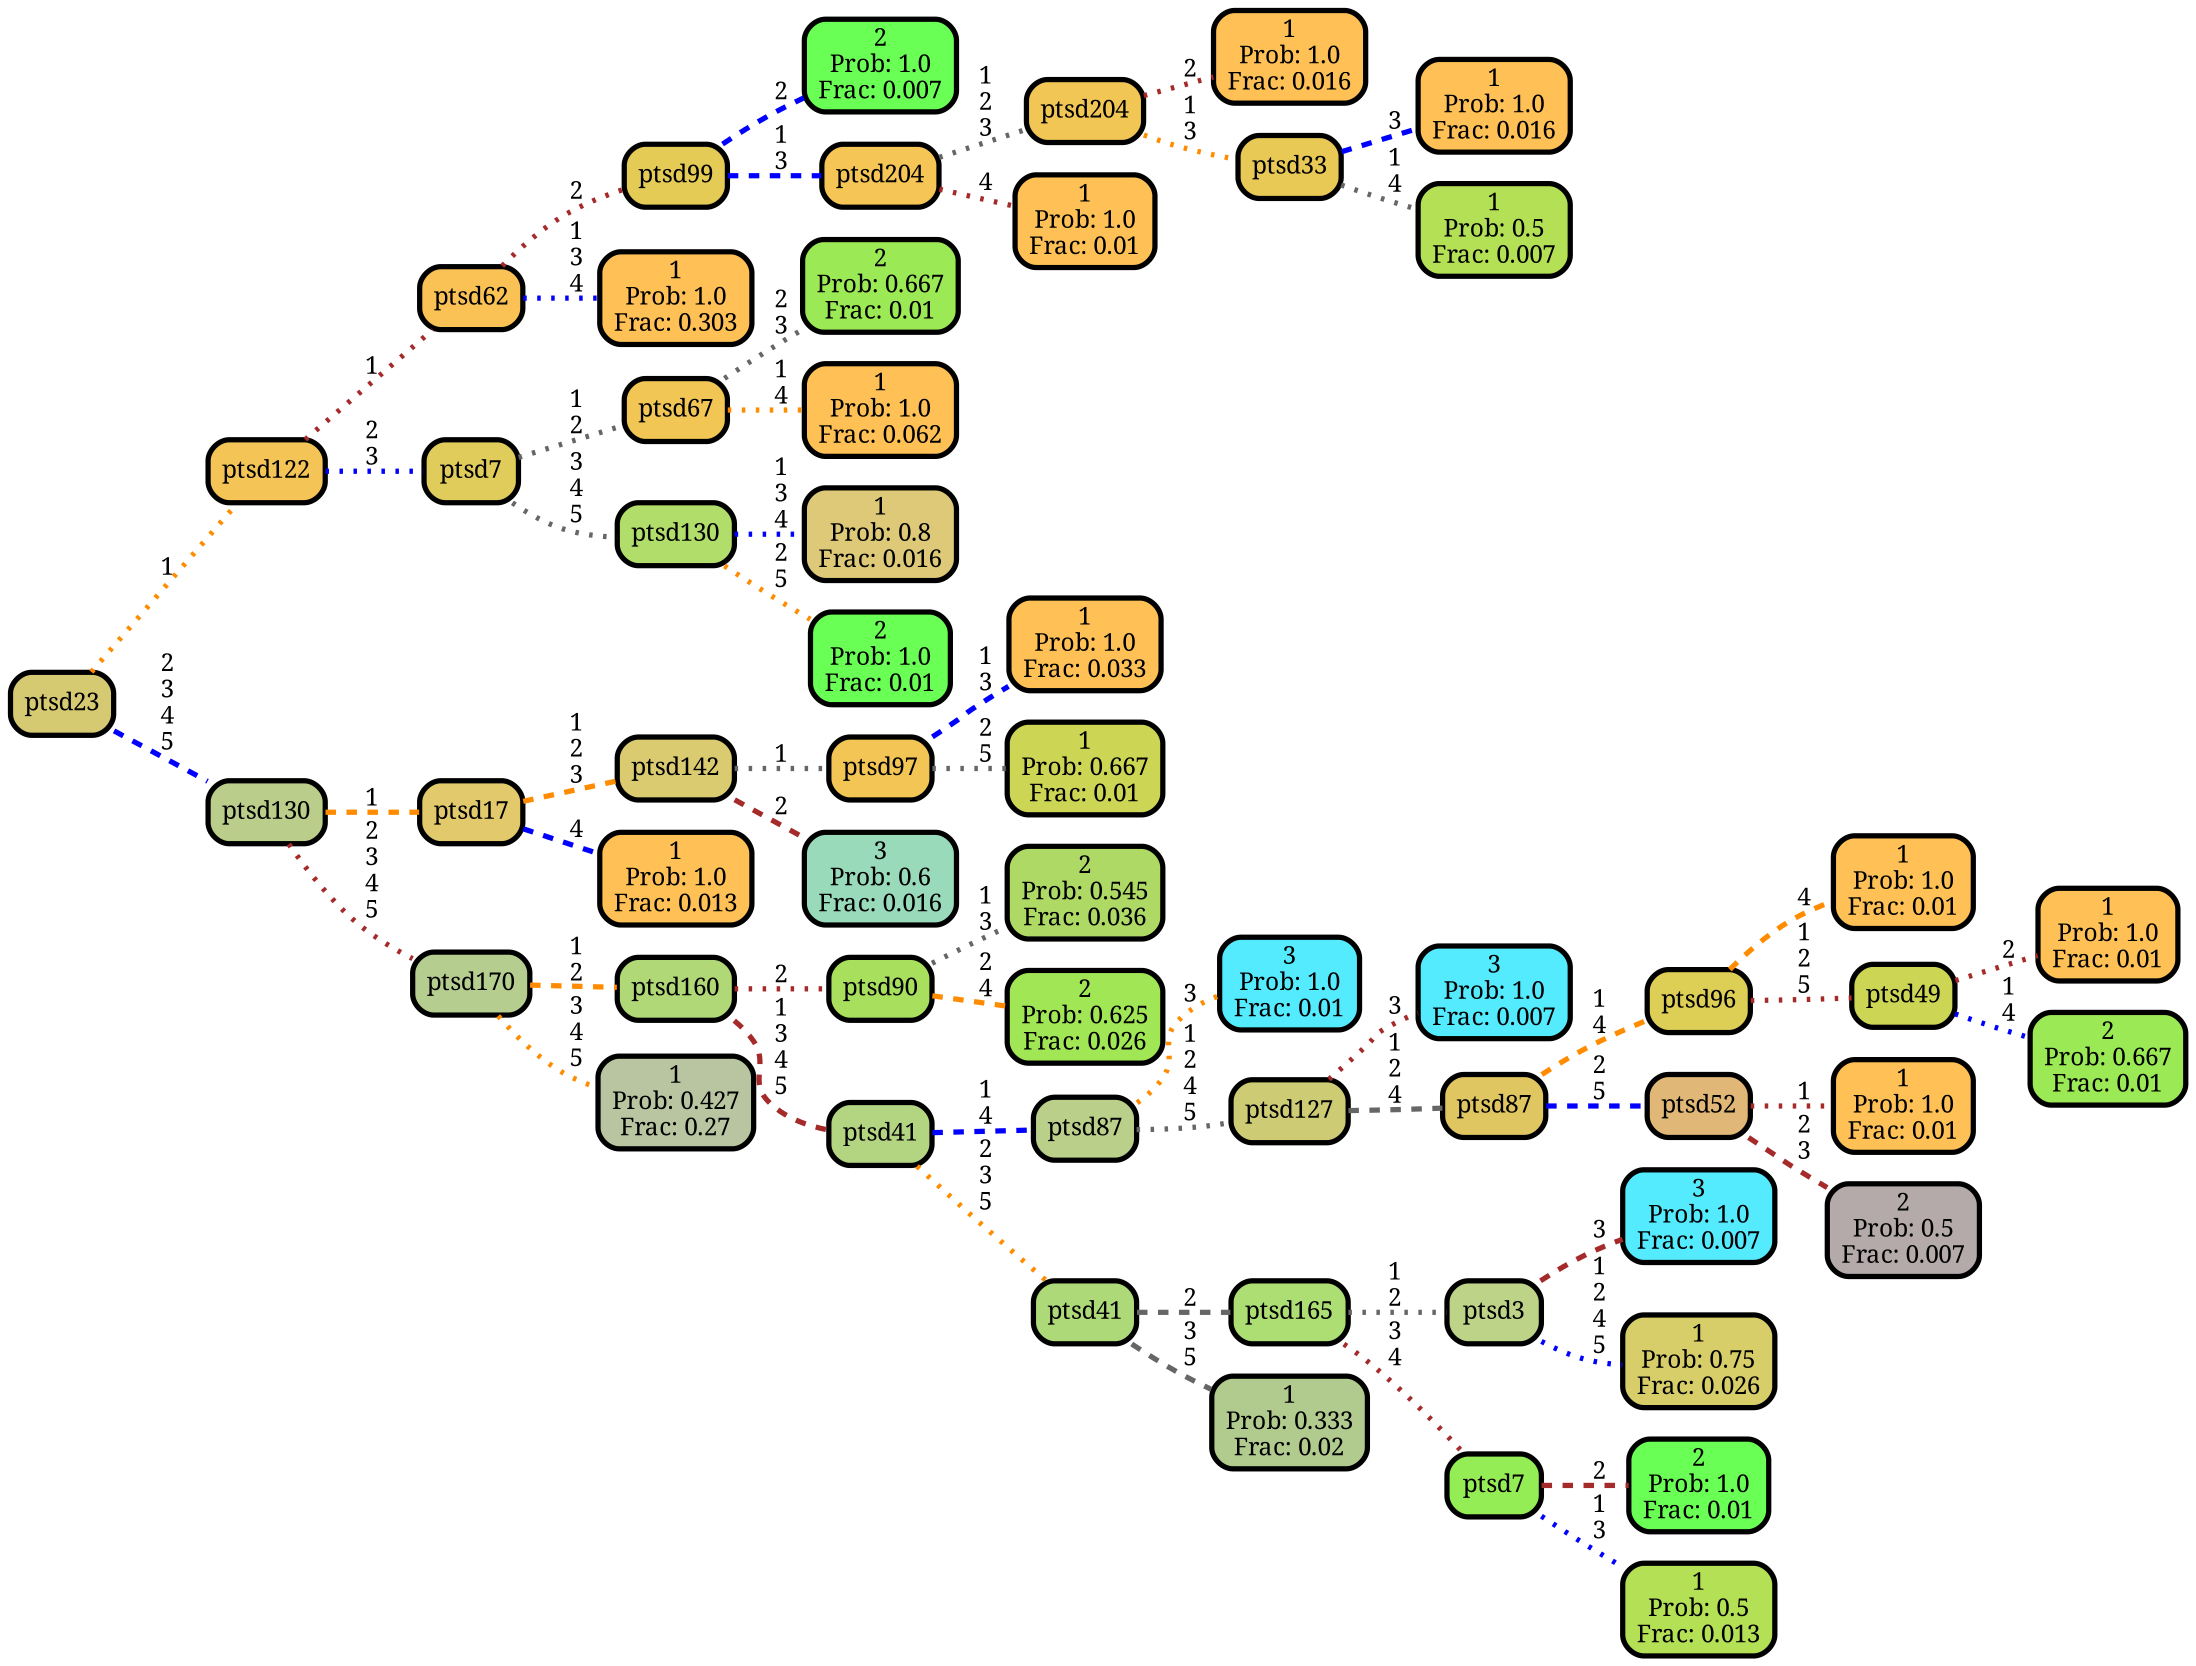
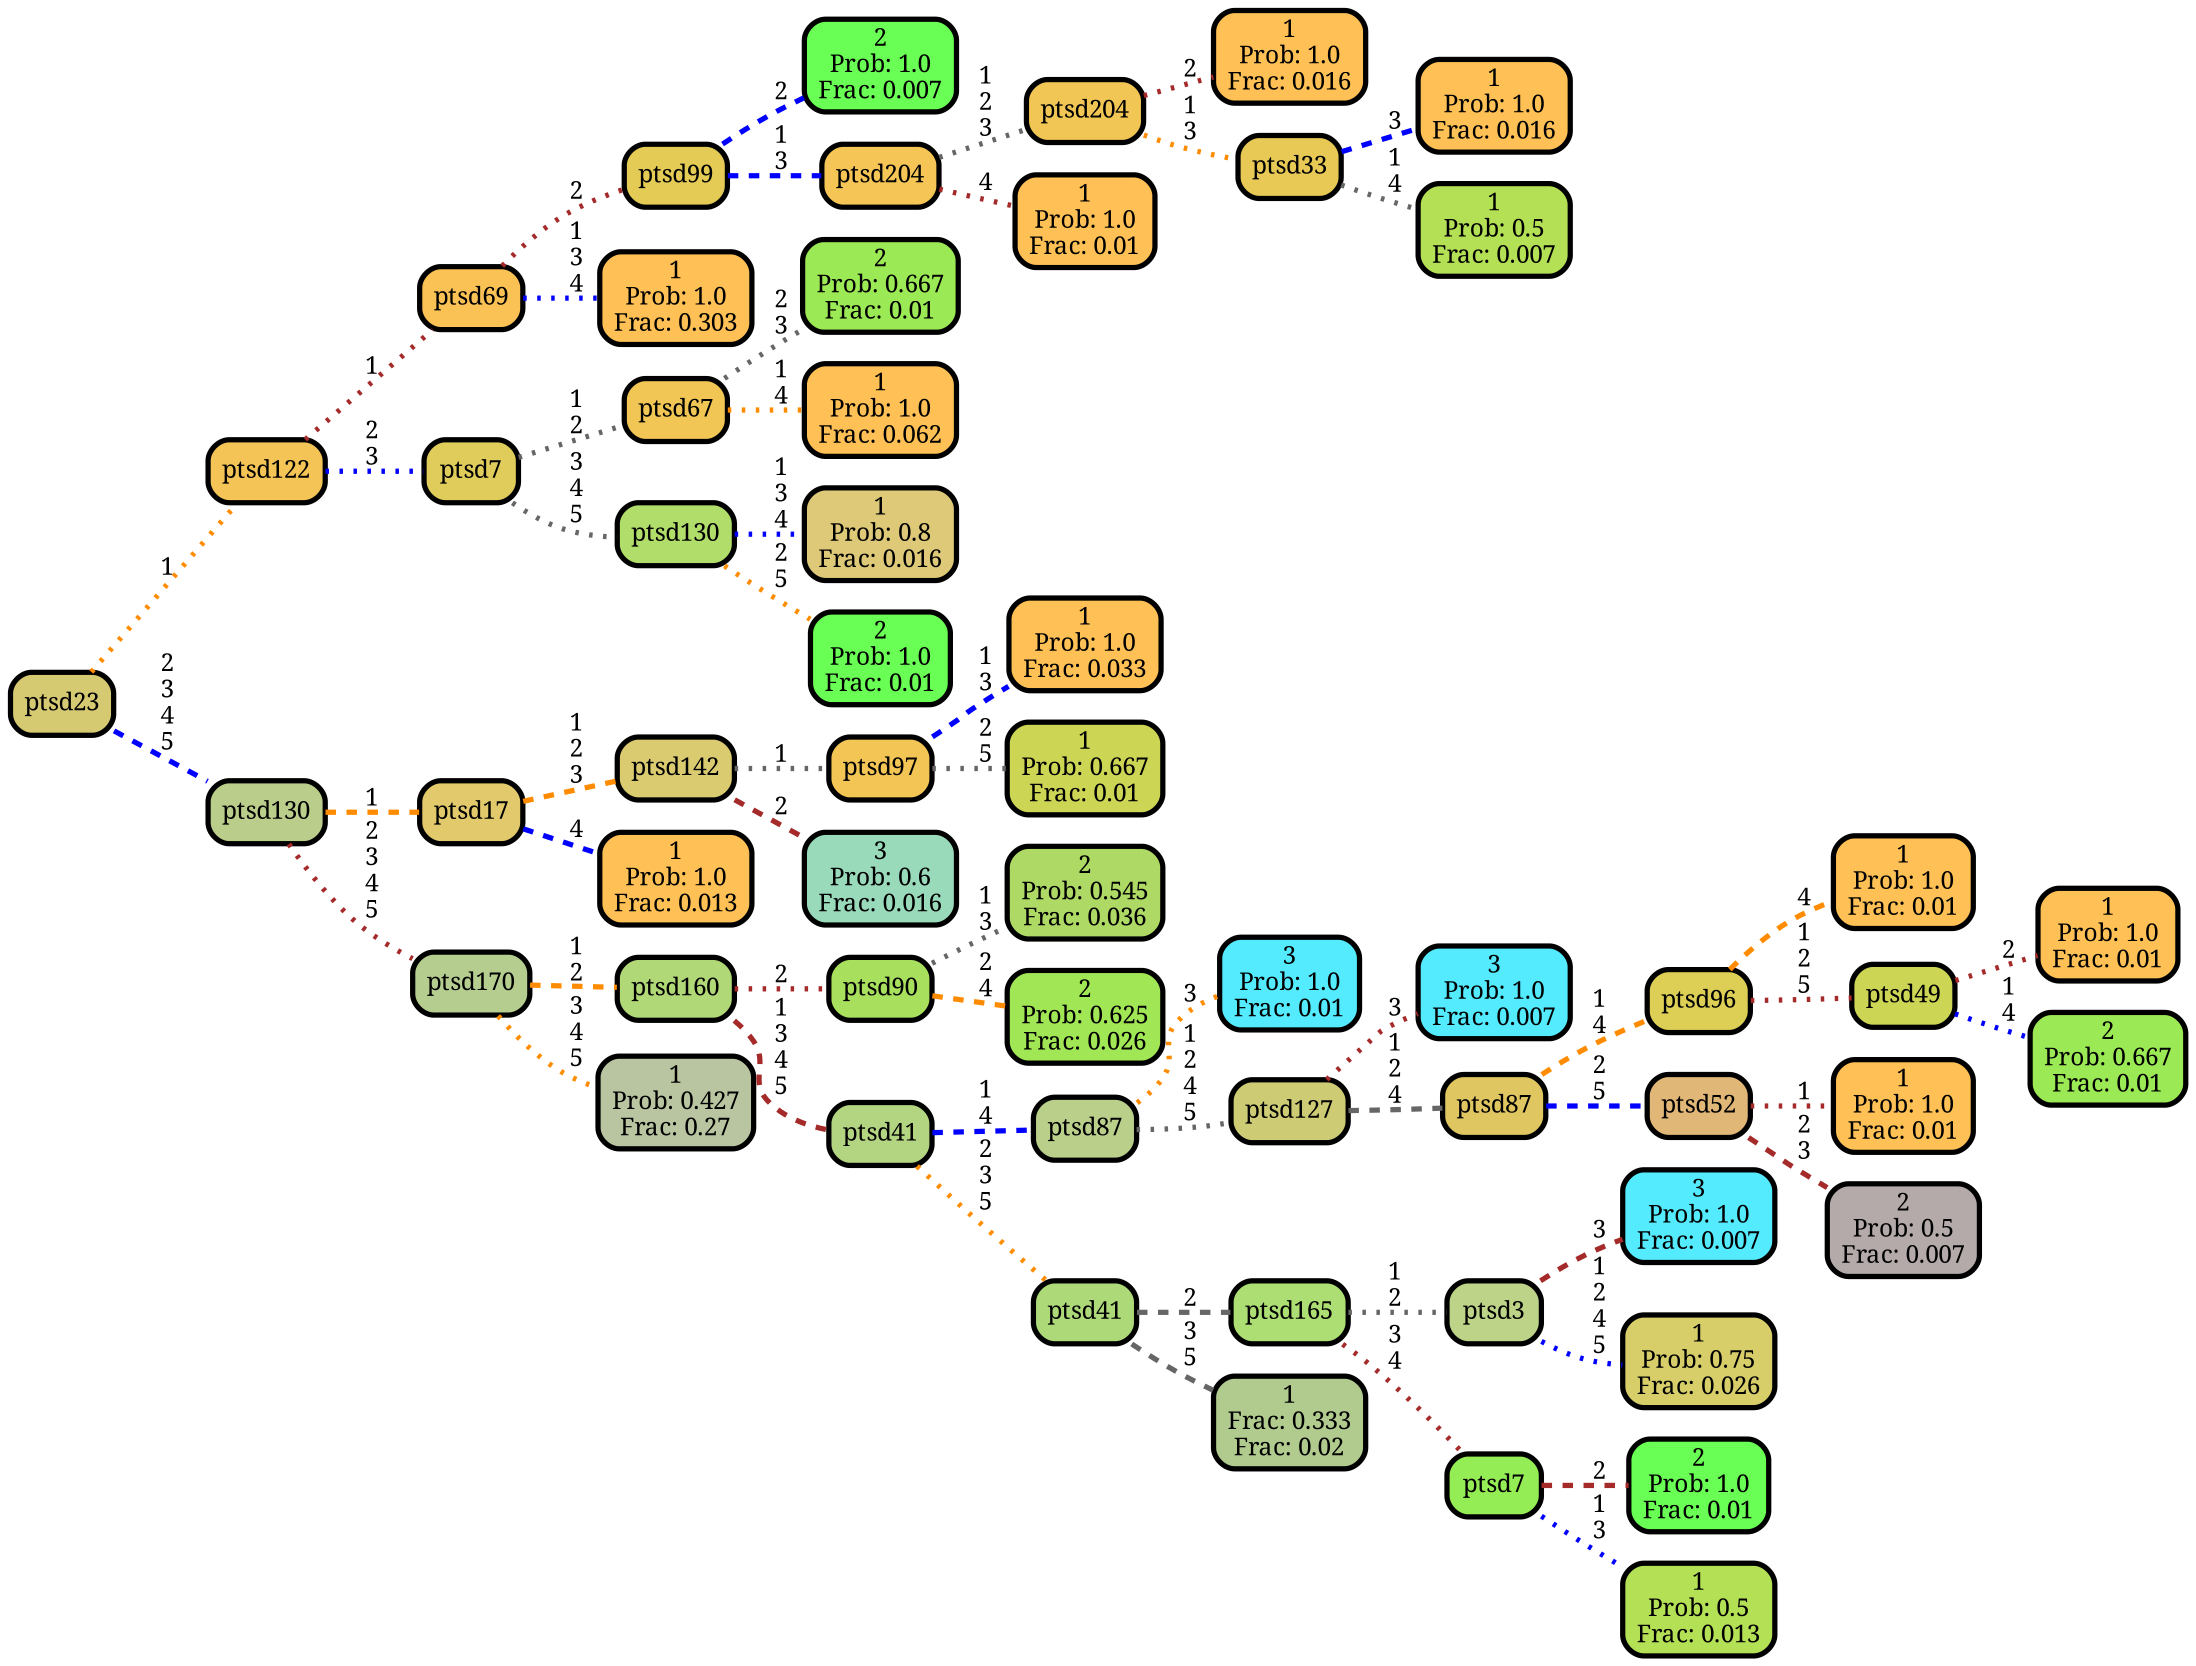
node "ptsd62": label "ptsd62" -> "ptsd69"
node "1 Prob: 0.333 Frac: 0.02": label "1 Prob: 0.333 Frac: 0.02" -> "1 Frac: 0.333 Frac: 0.02"
